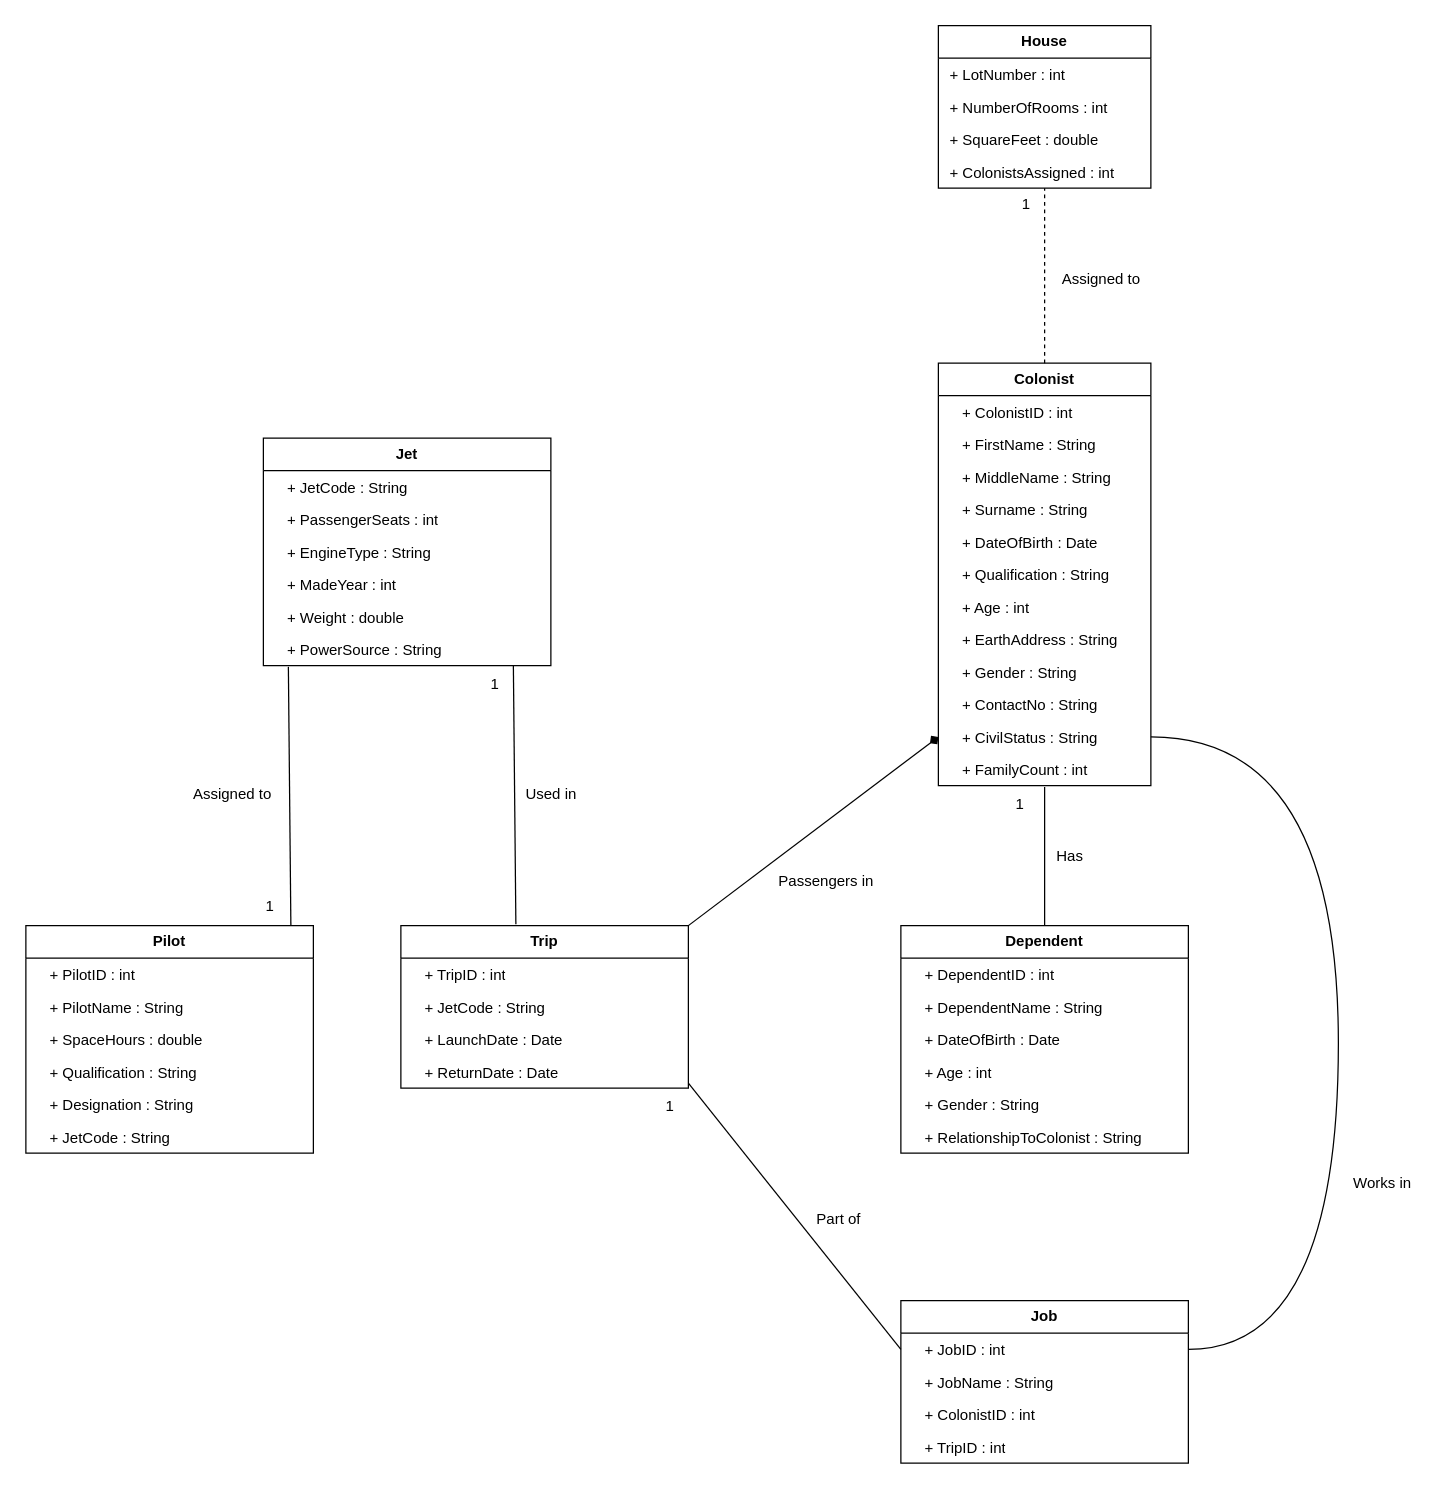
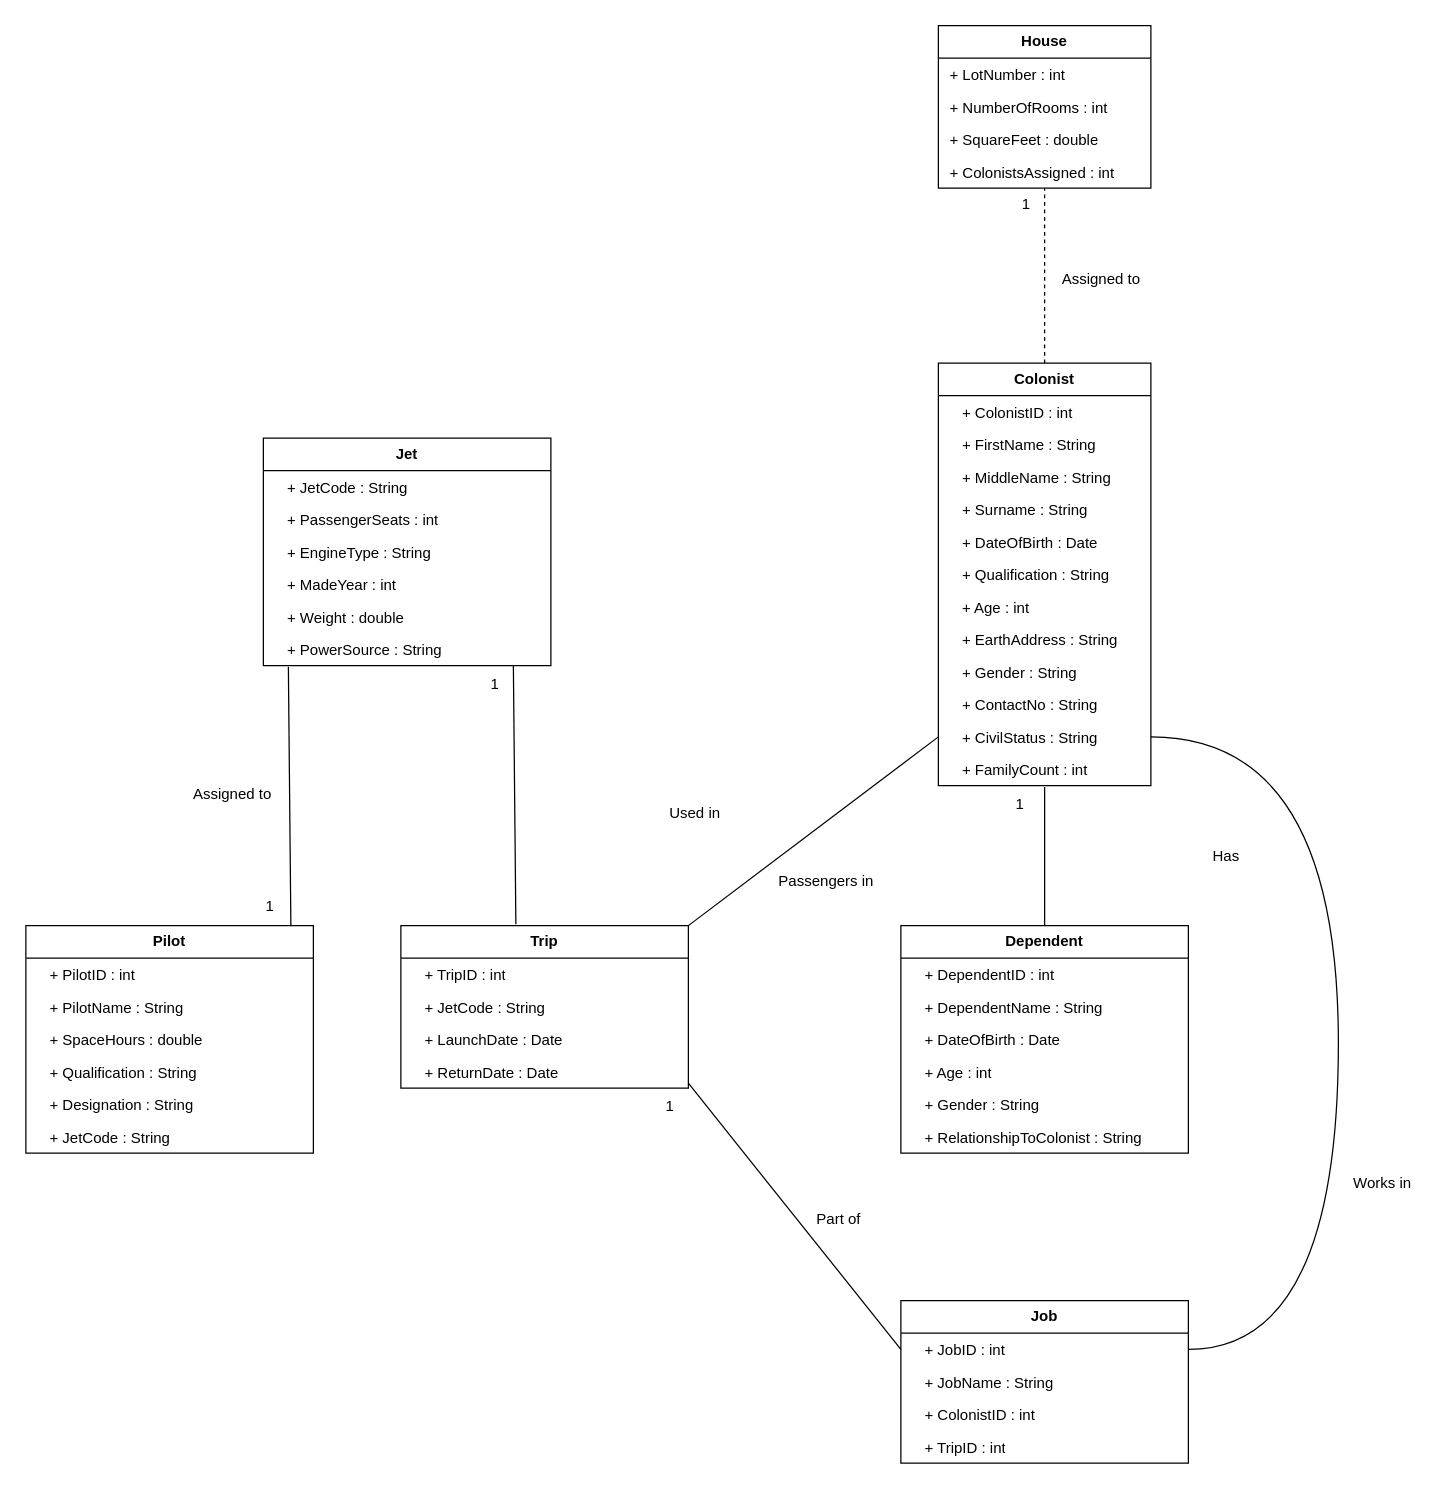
edge "Trip" -> "+ CivilStatus : String": arrowhead diamond -> none
node "Used in": moved (551, 794) -> (694, 813)
node "Has": moved (1069, 857) -> (1226, 857)
